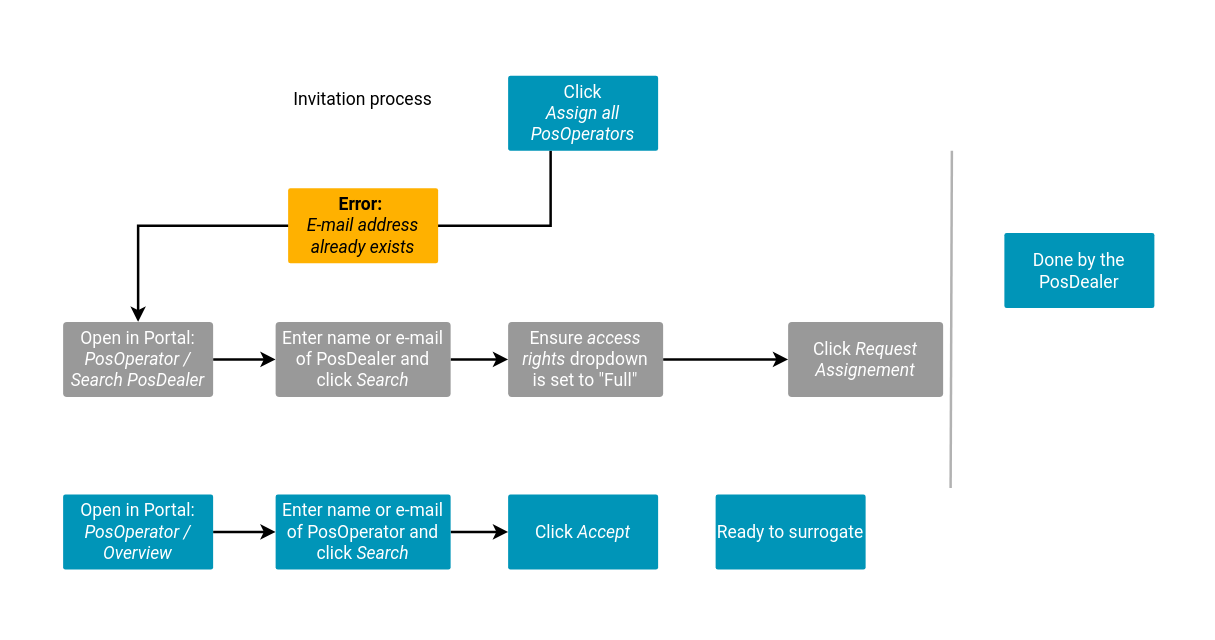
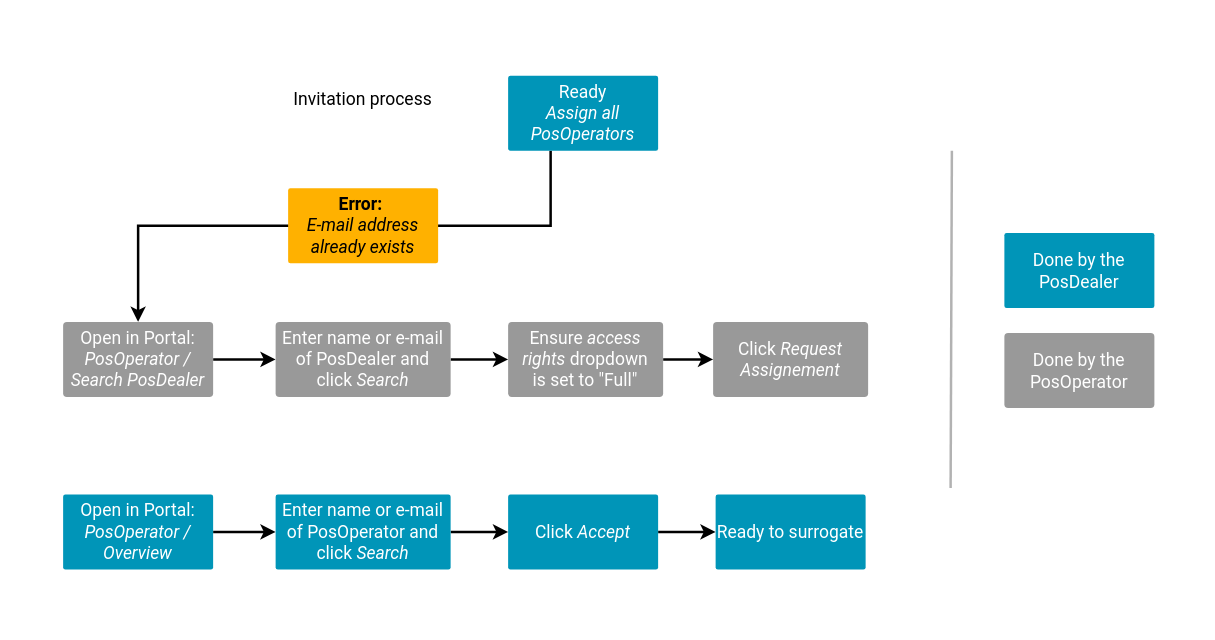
node "ClickAssign all PosOperators": label "ClickAssign all PosOperators" -> "ReadyAssign all PosOperators"
node "Click Request Assignement": moved (866, 359) -> (791, 359)
node "Done by the PosOperator": added
edge "Click Accept" -> "Ready to surrogate": added
